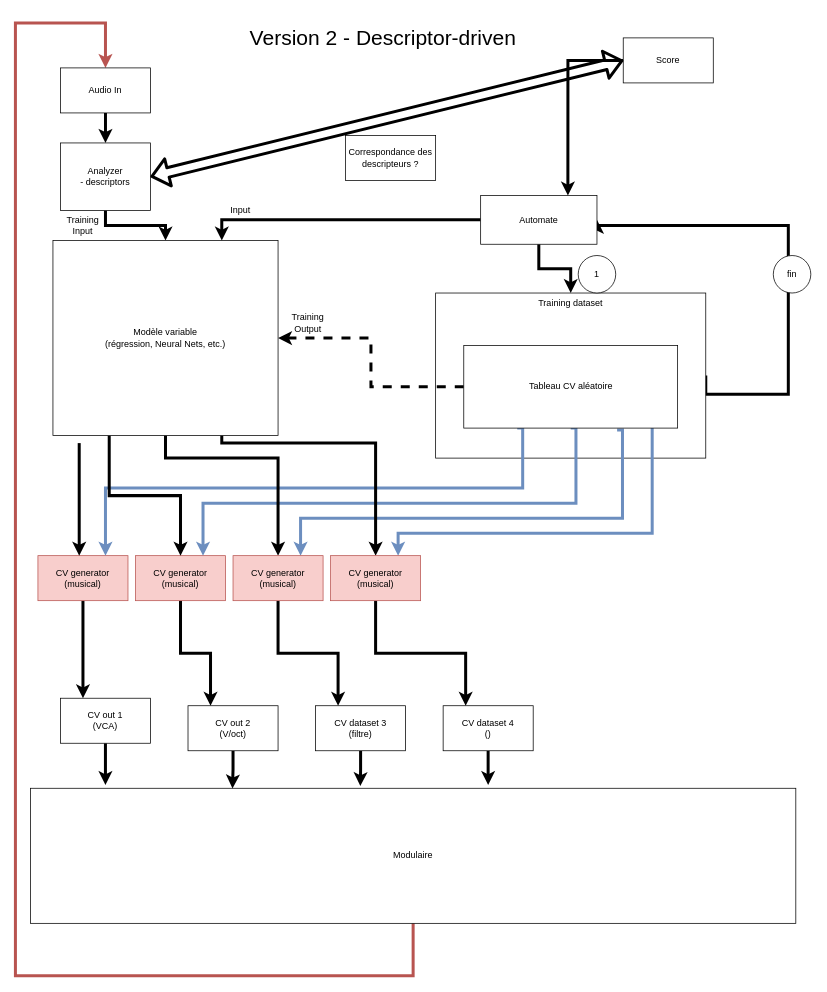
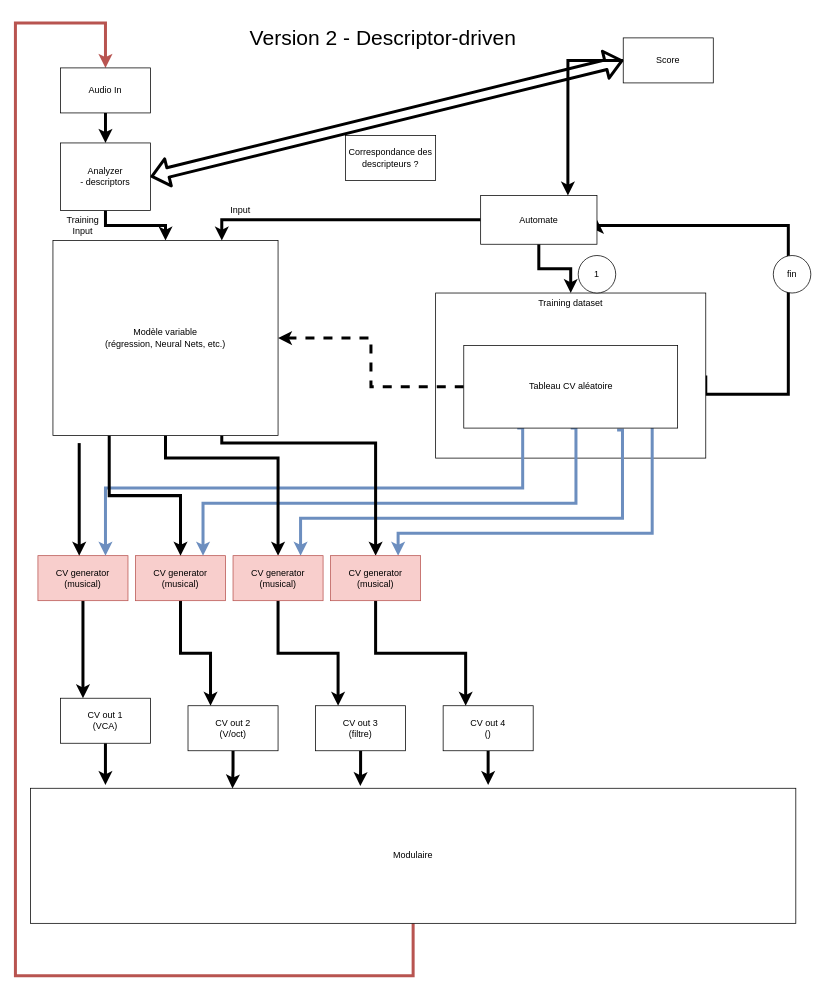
node "Training Output": removed
node "CV dataset 3 (filtre)": label "CV dataset 3 (filtre)" -> "CV out 3 (filtre)"
node "CV dataset 4 ()": label "CV dataset 4 ()" -> "CV out 4 ()"
